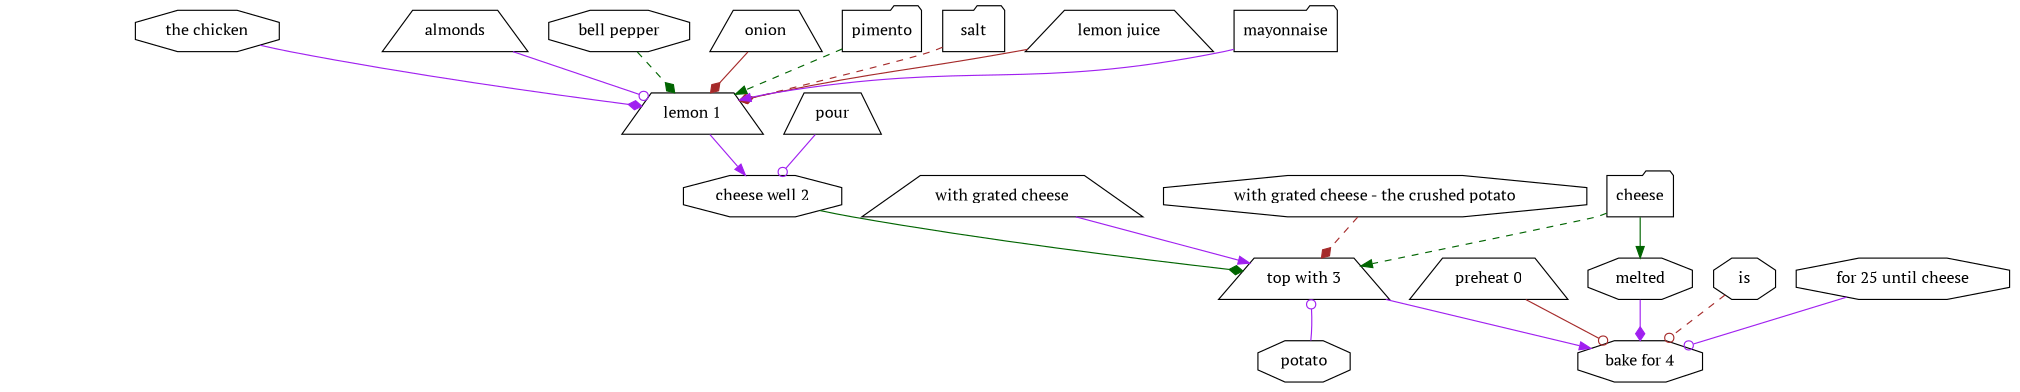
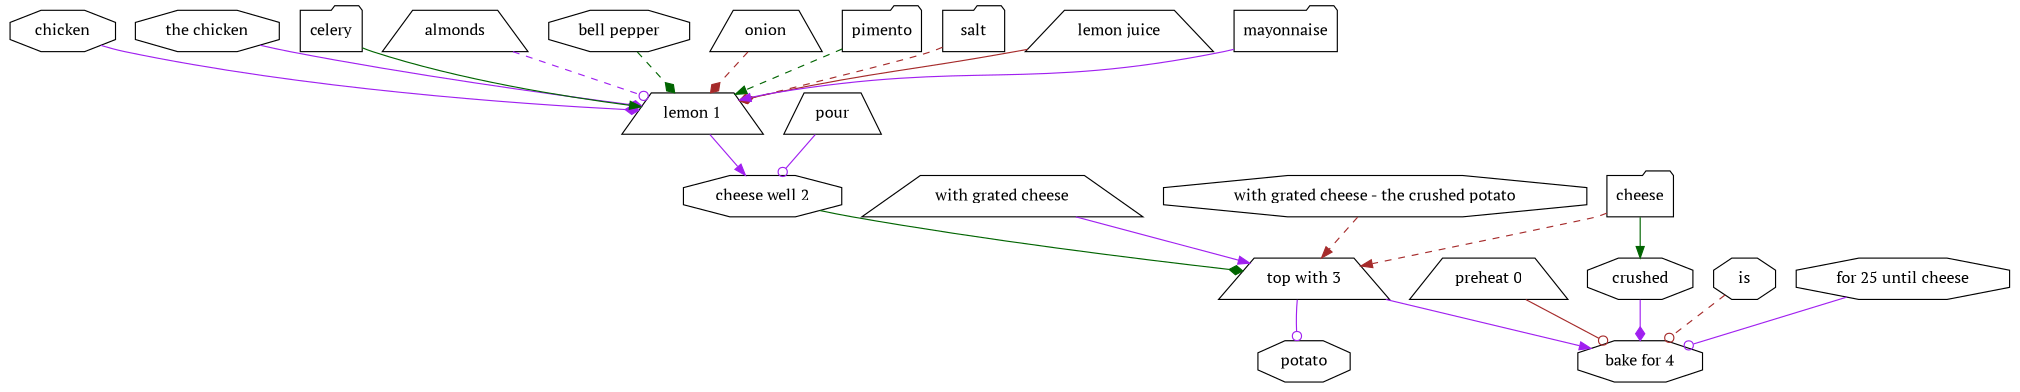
node "chicken": added
node "celery": added
edge "onion" -> "lemon 1": style solid -> dashed
edge "almonds" -> "lemon 1": style solid -> dashed
edge "with grated cheese - the crushed potato" -> "top with 3": arrowhead diamond -> normal
edge "cheese" -> "top with 3": color darkgreen -> brown
node "melted": label "melted" -> "crushed"
edge "potato" -> "top with 3": reversed
